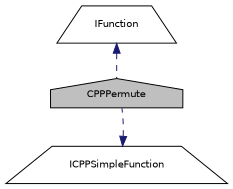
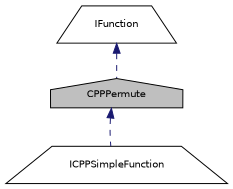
edge "CPPPermute" -> "ICPPSimpleFunction": reversed
